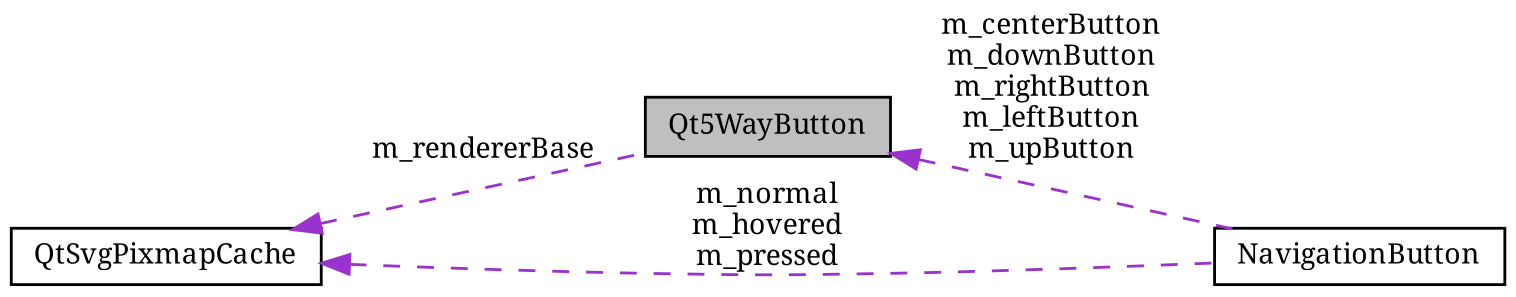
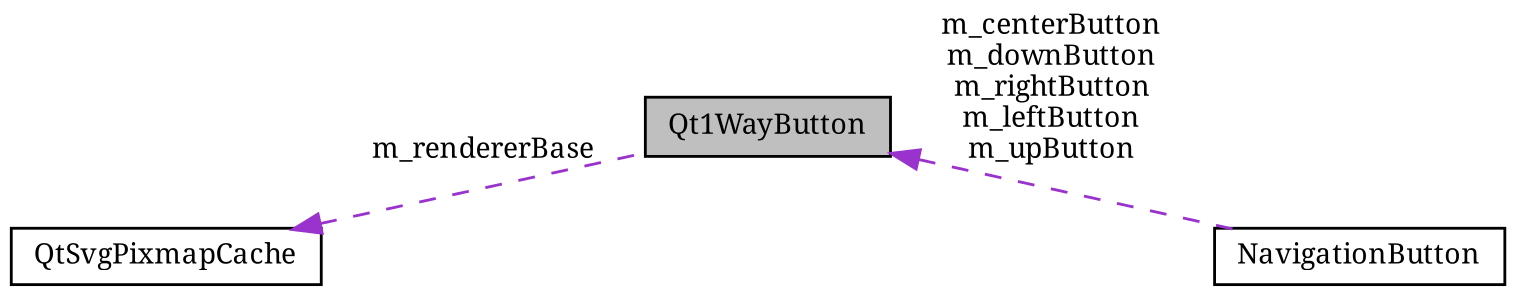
node "Qt5WayButton": label "Qt5WayButton" -> "Qt1WayButton"
edge "NavigationButton" -> "QtSvgPixmapCache": removed, label "m_normal m_hovered m_pressed"
